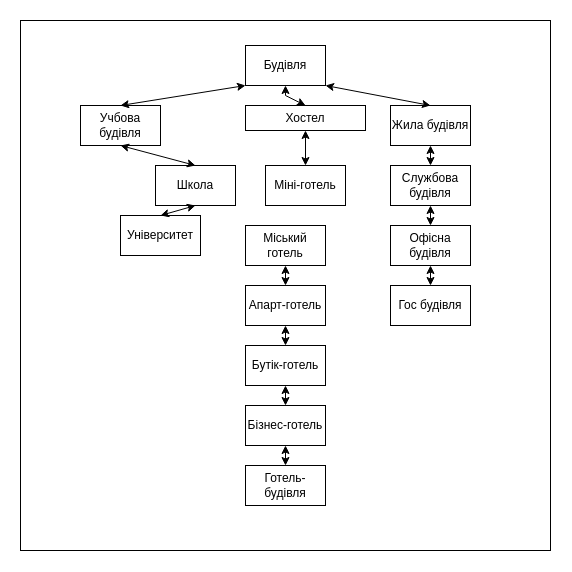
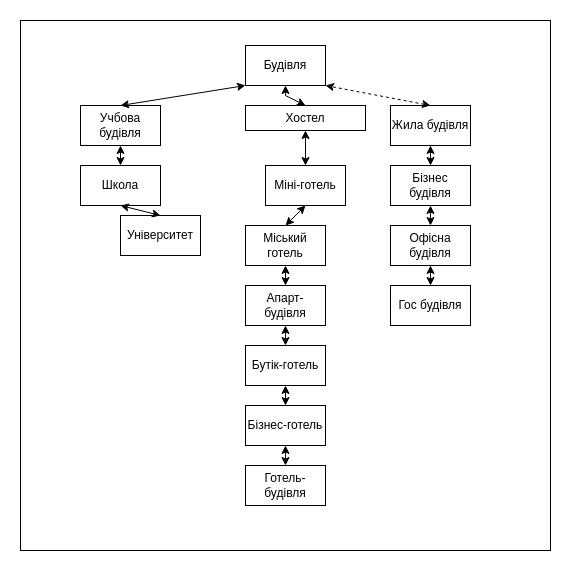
edge "Будівля" -- "Жила будівля": style solid -> dashed
node "Школа": moved (196, 186) -> (121, 186)
node "Службова будівля": label "Службова будівля" -> "Бізнес будівля"
edge "Міні-готель" -- "Міський готель": added
node "Апарт-готель": label "Апарт-готель" -> "Апарт-будівля"
